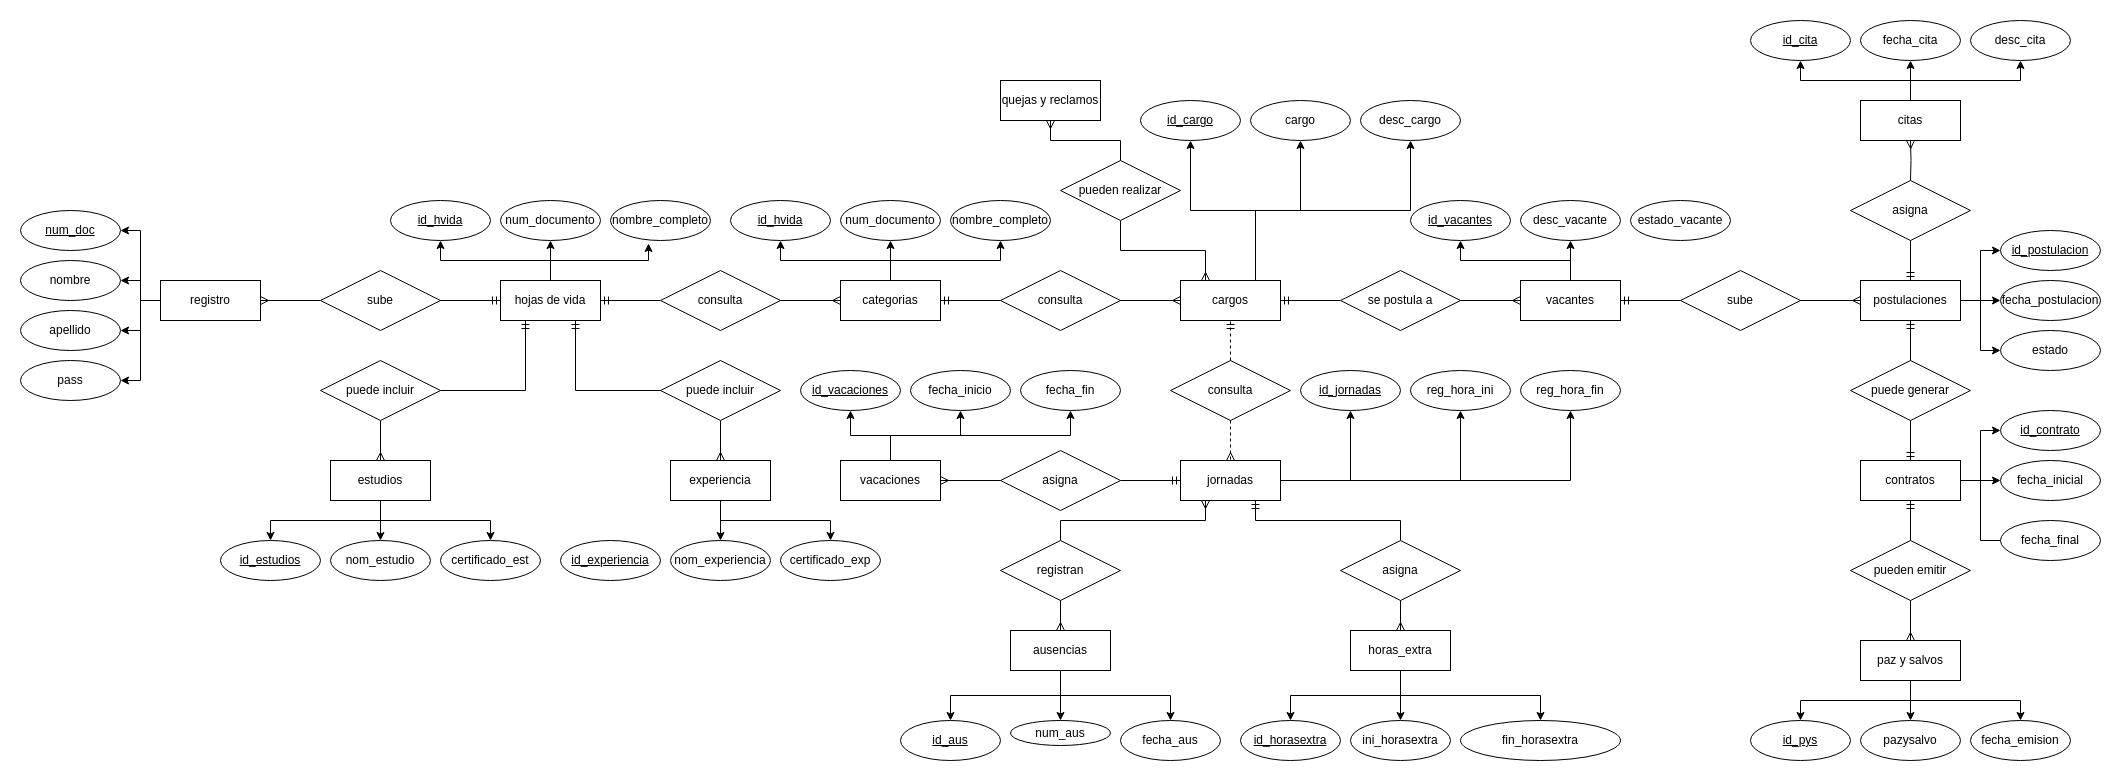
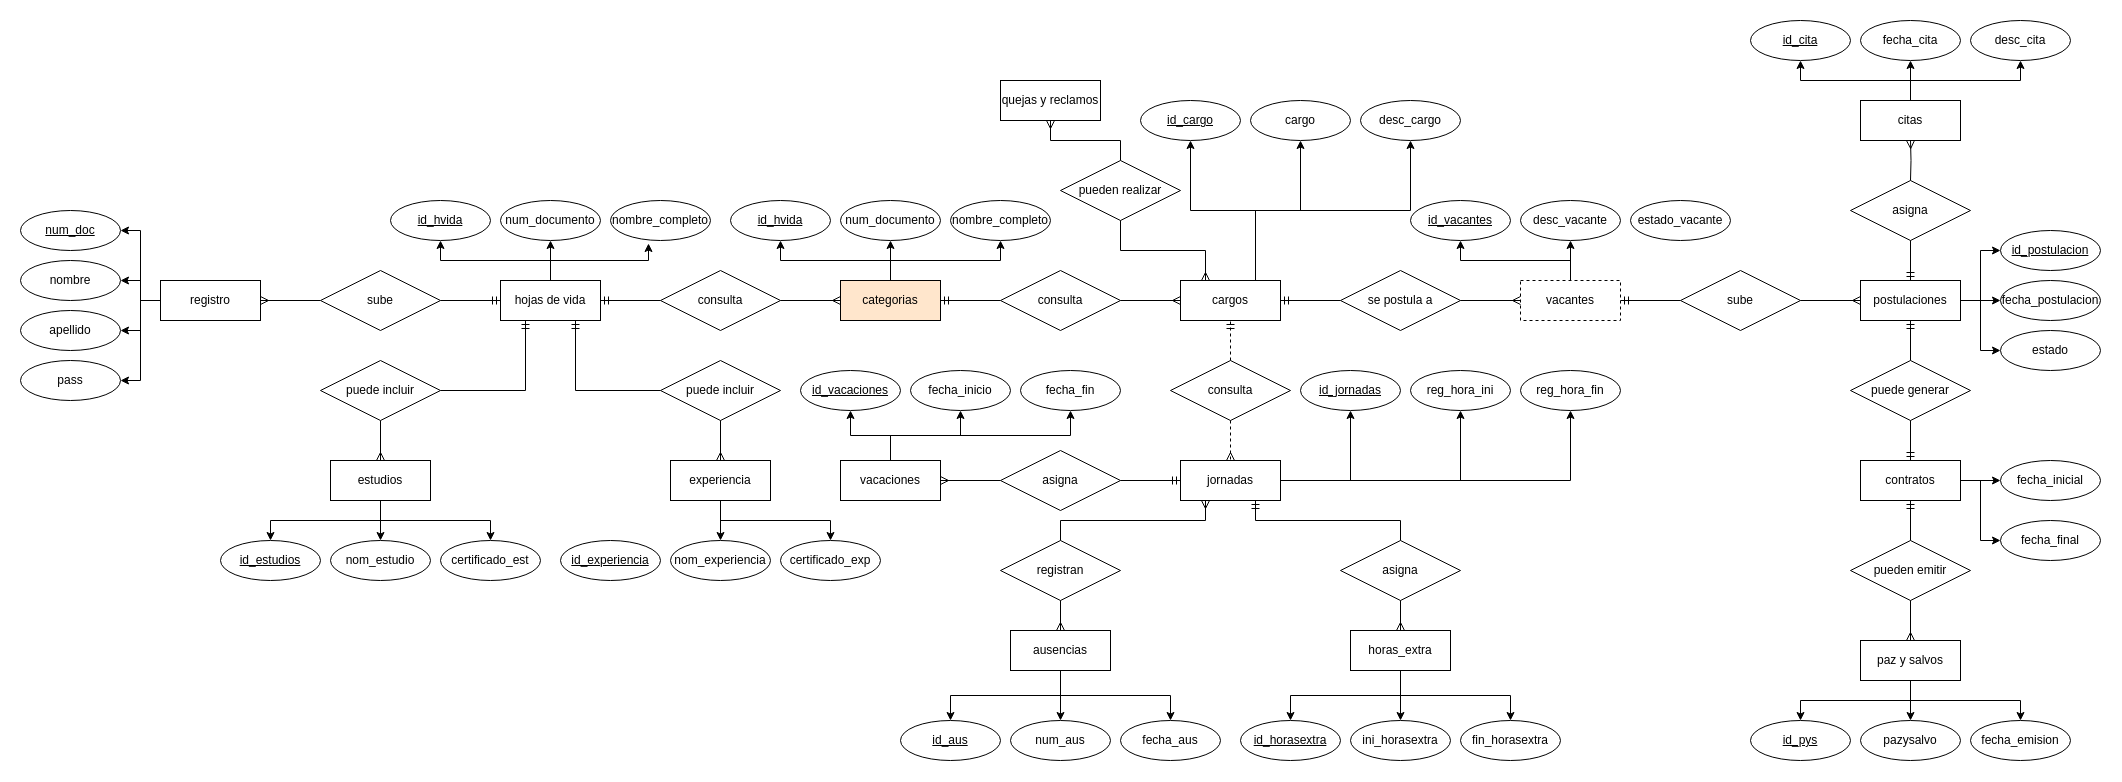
node "categorias": fillcolor #ffffff -> #ffe6cc
node "vacantes": style solid -> dashed
node "id_contrato": removed
edge "contratos" -> "id_contrato": removed
edge "contratos" -- "fecha_final": arrowhead none -> classic
node "num_aus": size 100x25 -> 100x40
node "fin_horasextra": size 160x40 -> 100x40
